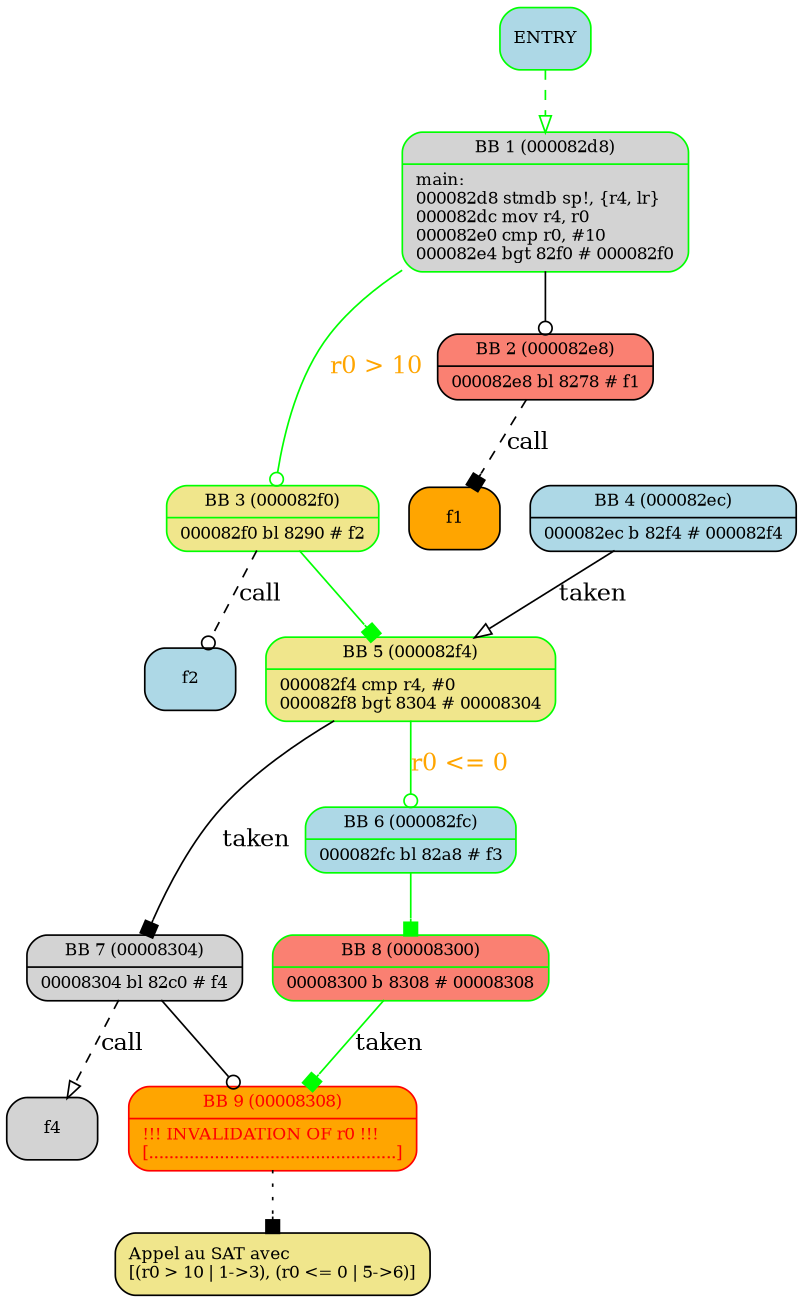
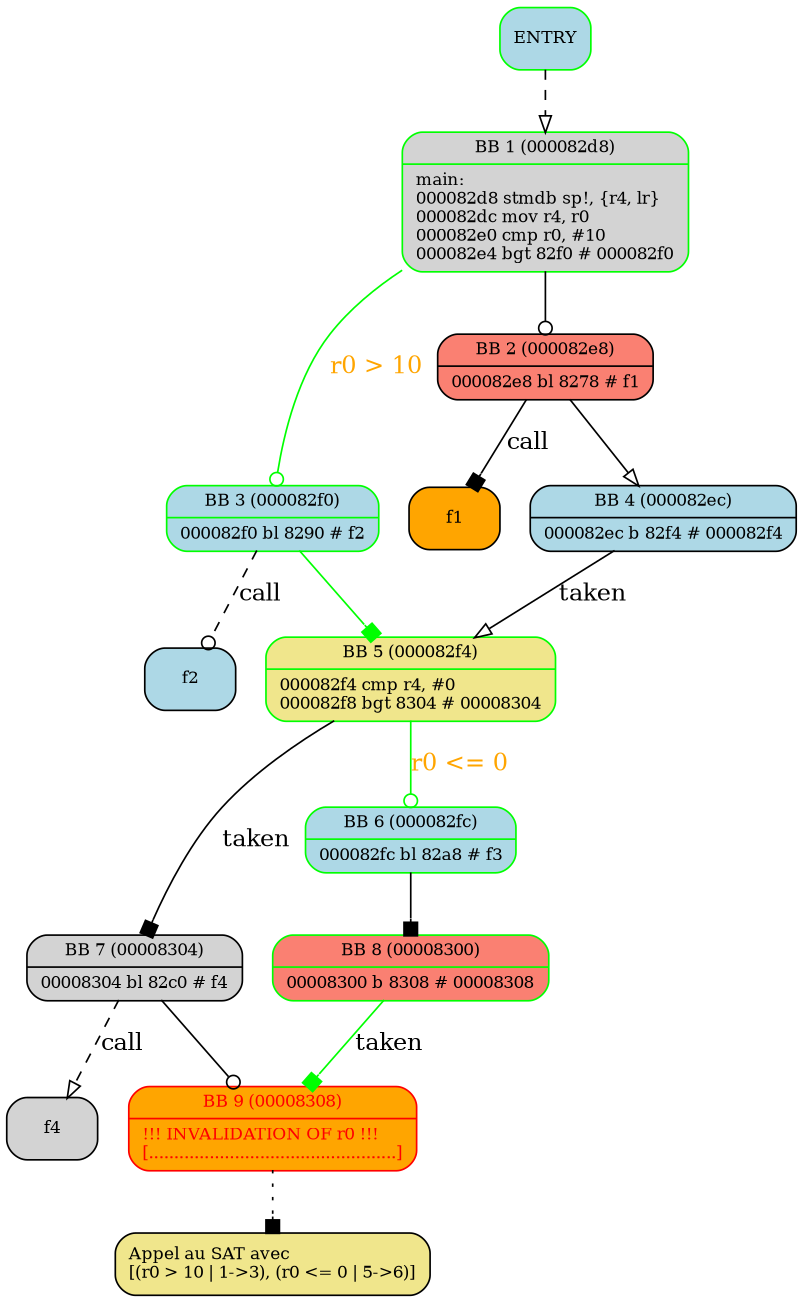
edge "ENTRY" -> "BB 1 (000082d8)": color green -> black
edge "BB 2 (000082e8)" -> "f1": style dashed -> solid
edge "BB 2 (000082e8)" -> "BB 4 (000082ec)": added
node "BB 3 (000082f0)": fillcolor khaki -> lightblue
edge "BB 6 (000082fc)" -> "BB 8 (00008300)": color green -> black
